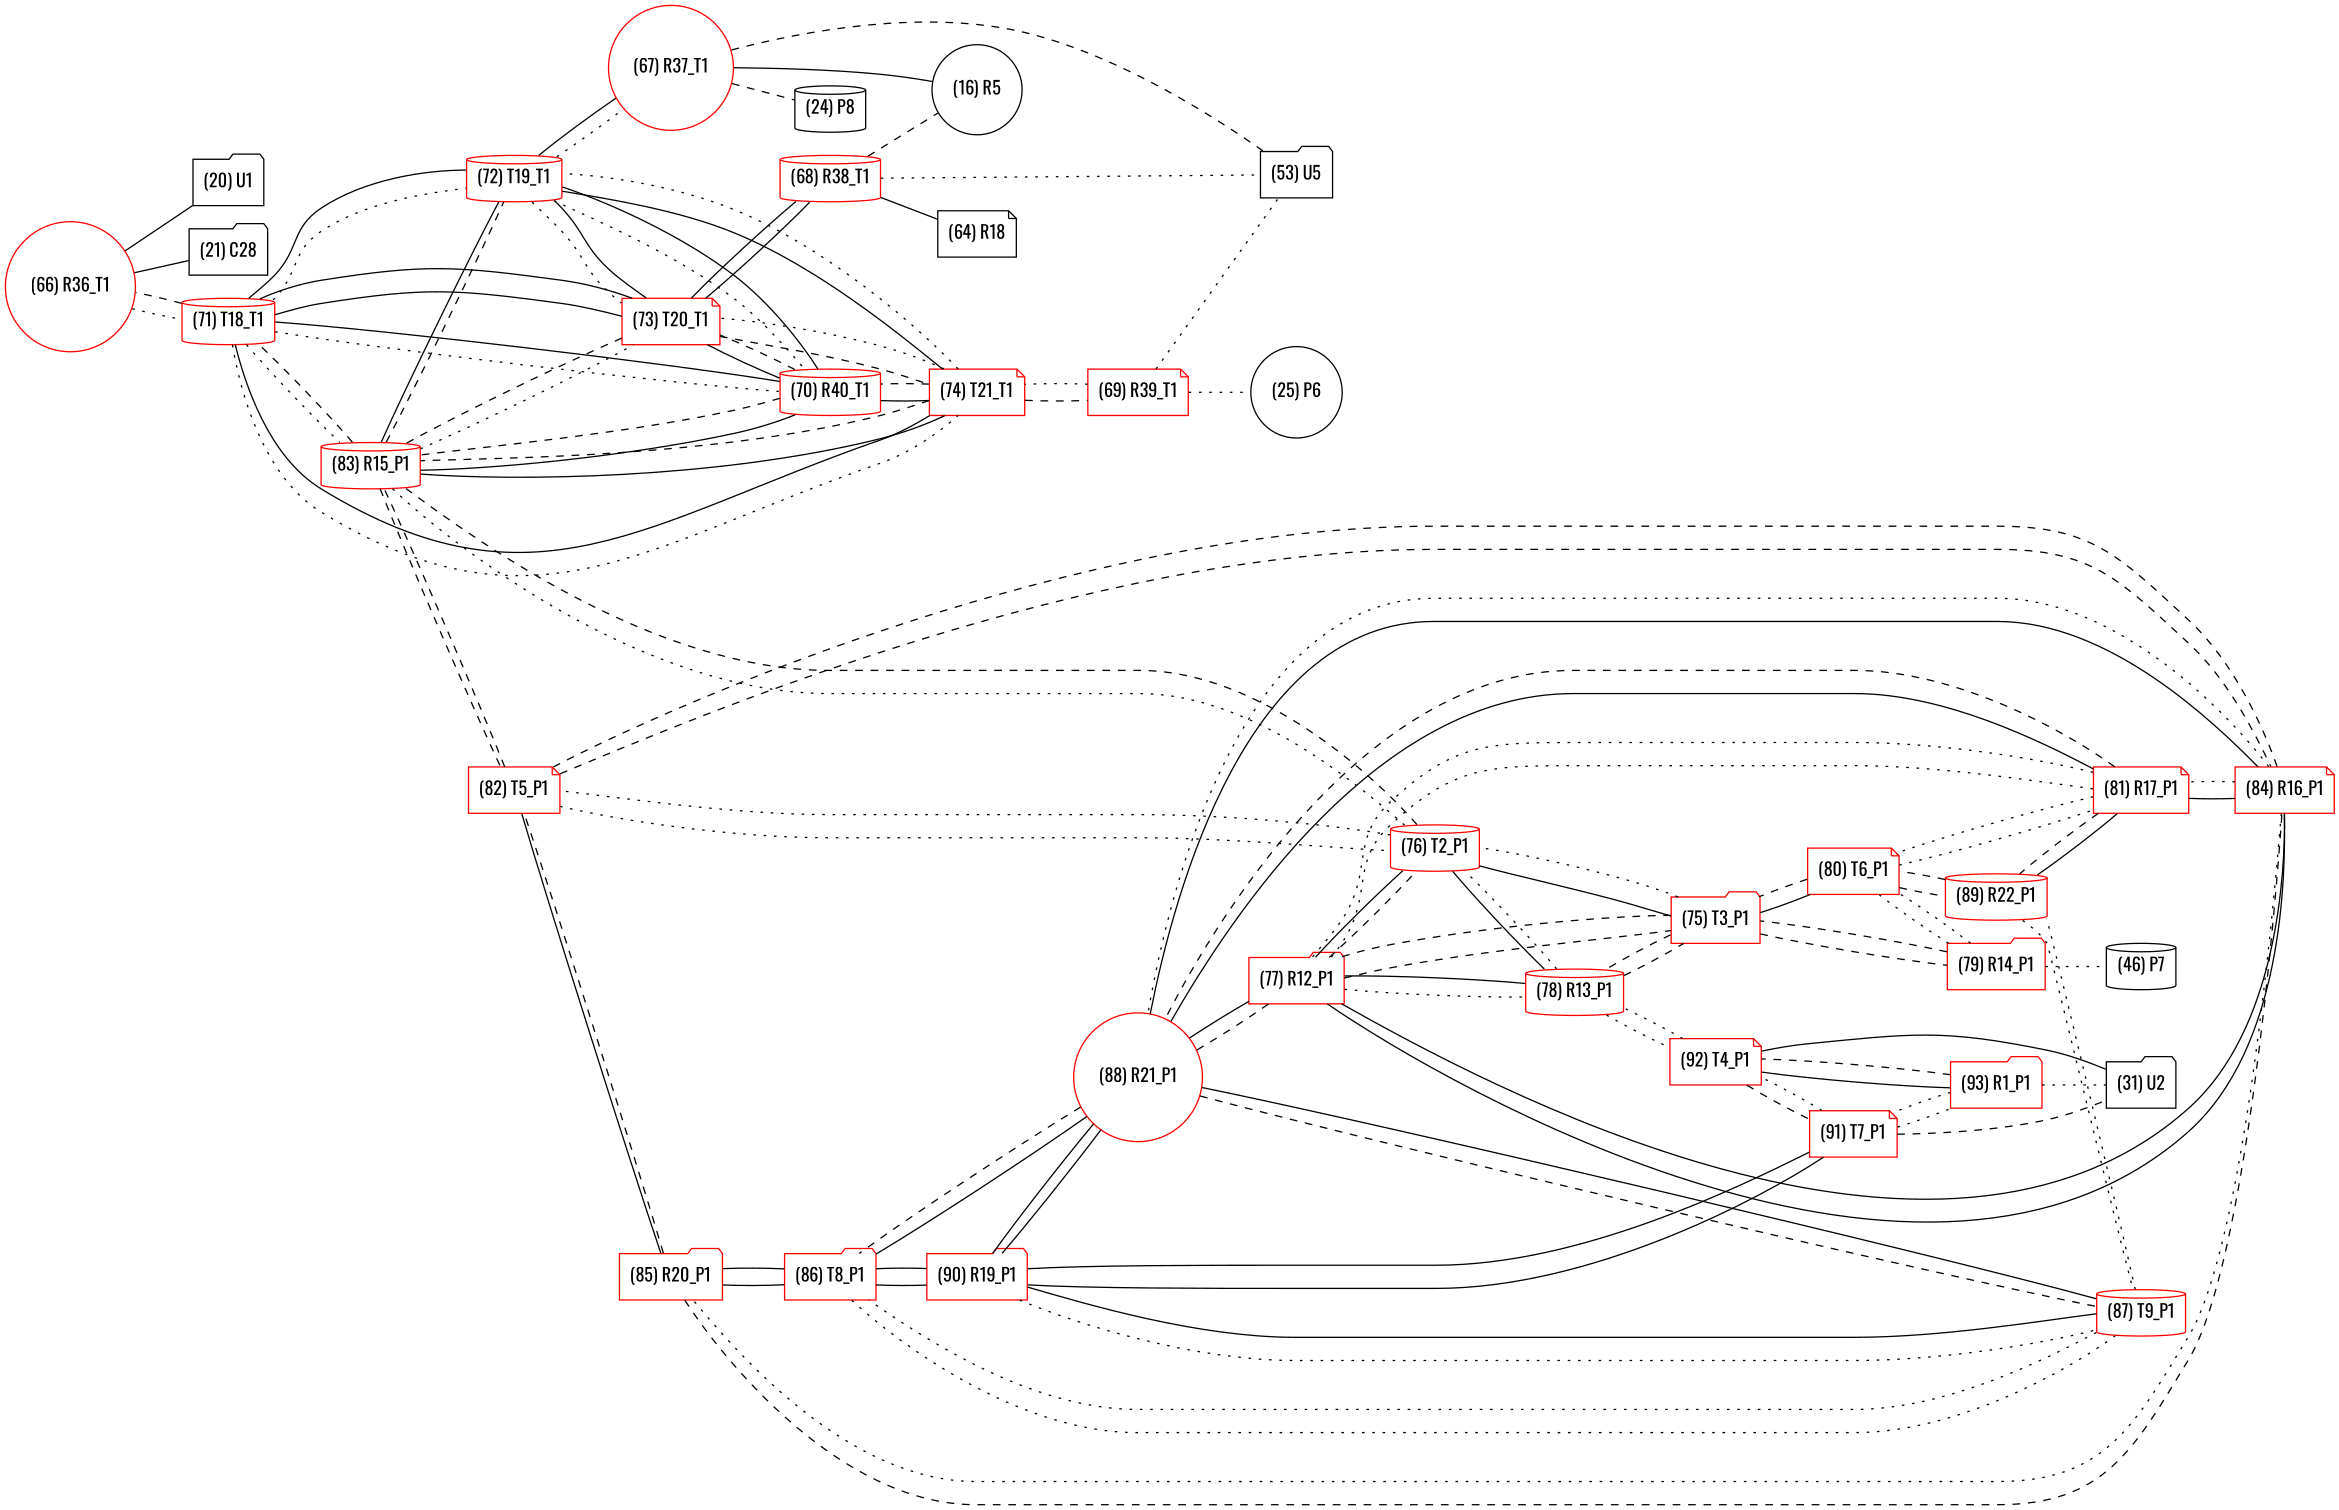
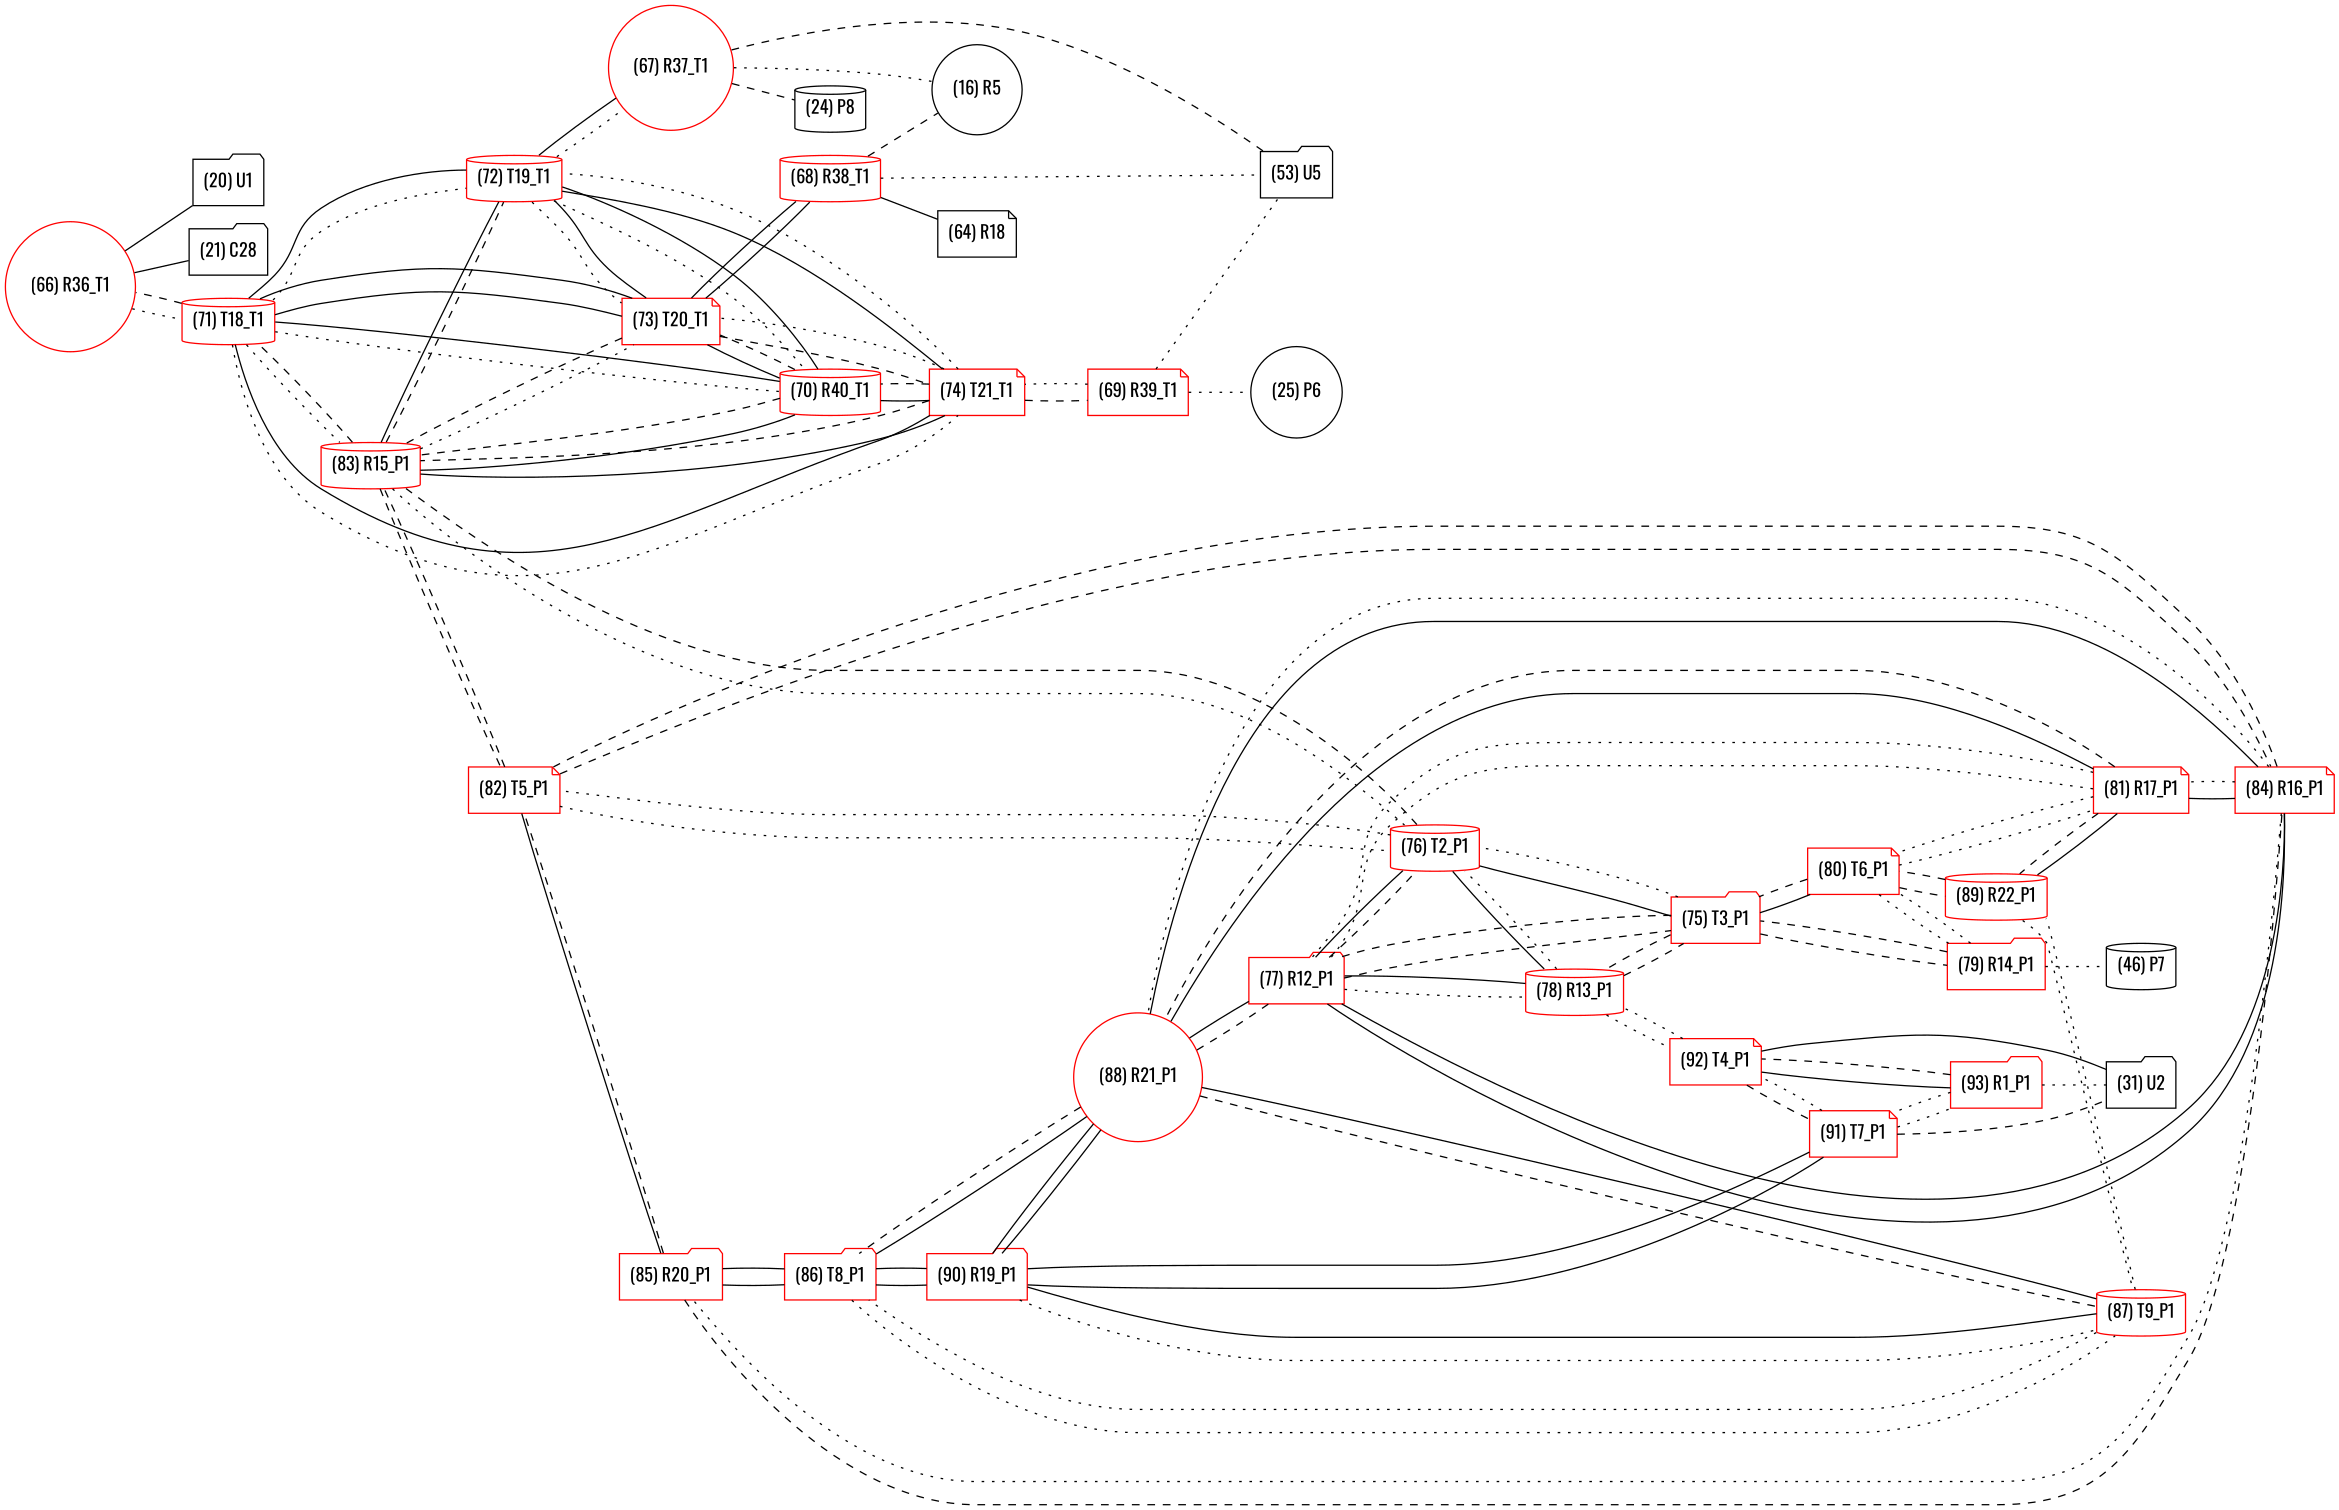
edge "(67) R37_T1" -- "(16) R5": style solid -> dotted
